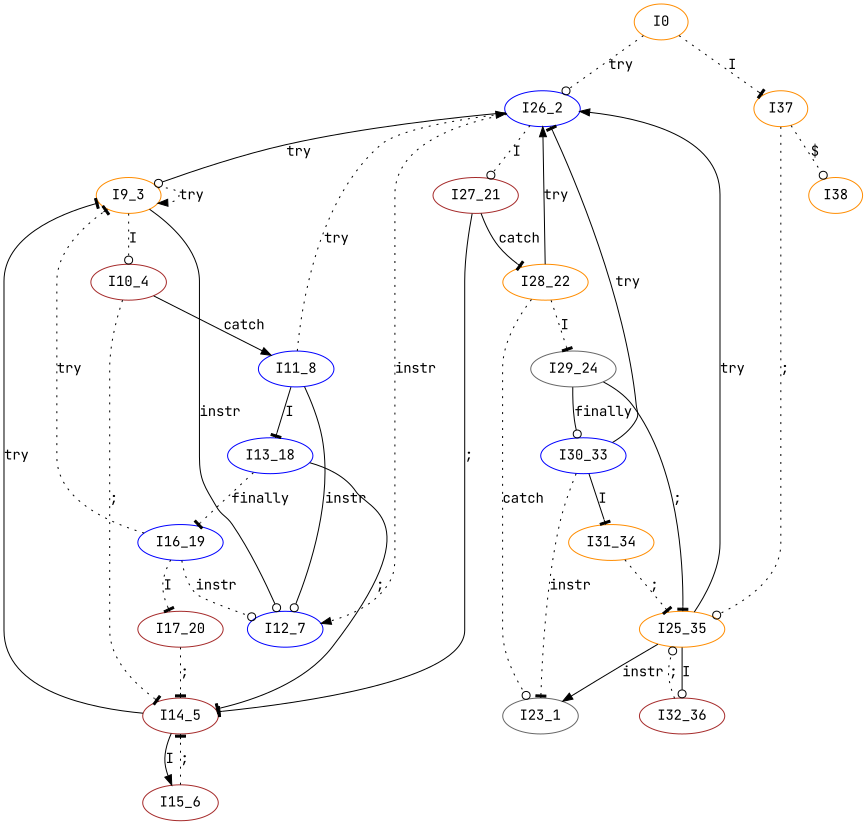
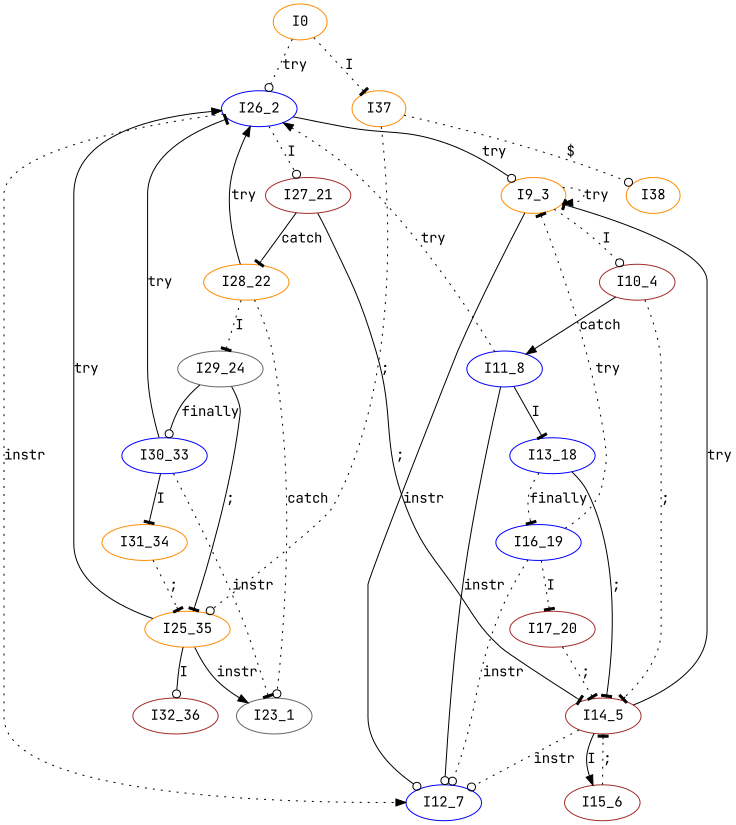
edge "I32_36" -> "I25_35": removed, label ";"
edge "I14_5" -> "I12_7": added, label "instr"
